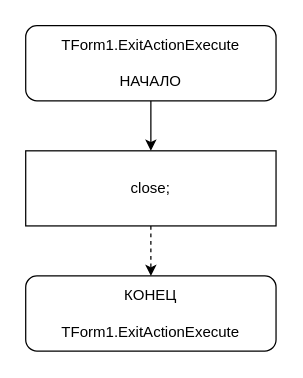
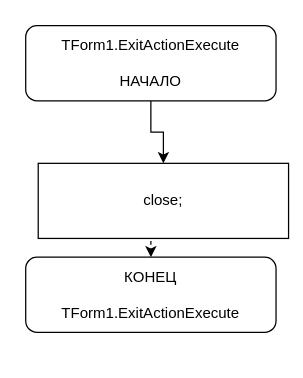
node "close;": moved (151, 188) -> (163, 201)
node "КОНЕЦ TForm1.ExitActionExecute": moved (151, 313) -> (151, 294)
